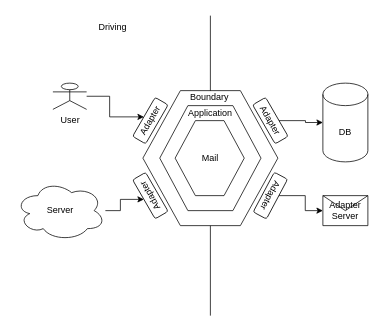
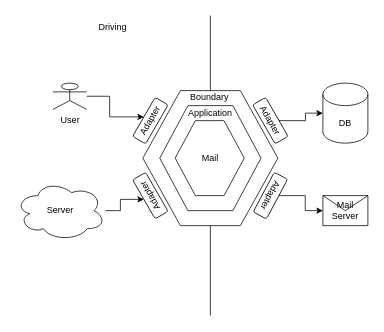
node "DB": size 45x79 -> 45x60
node "Adapter Server": label "Adapter Server" -> "Mail Server"
